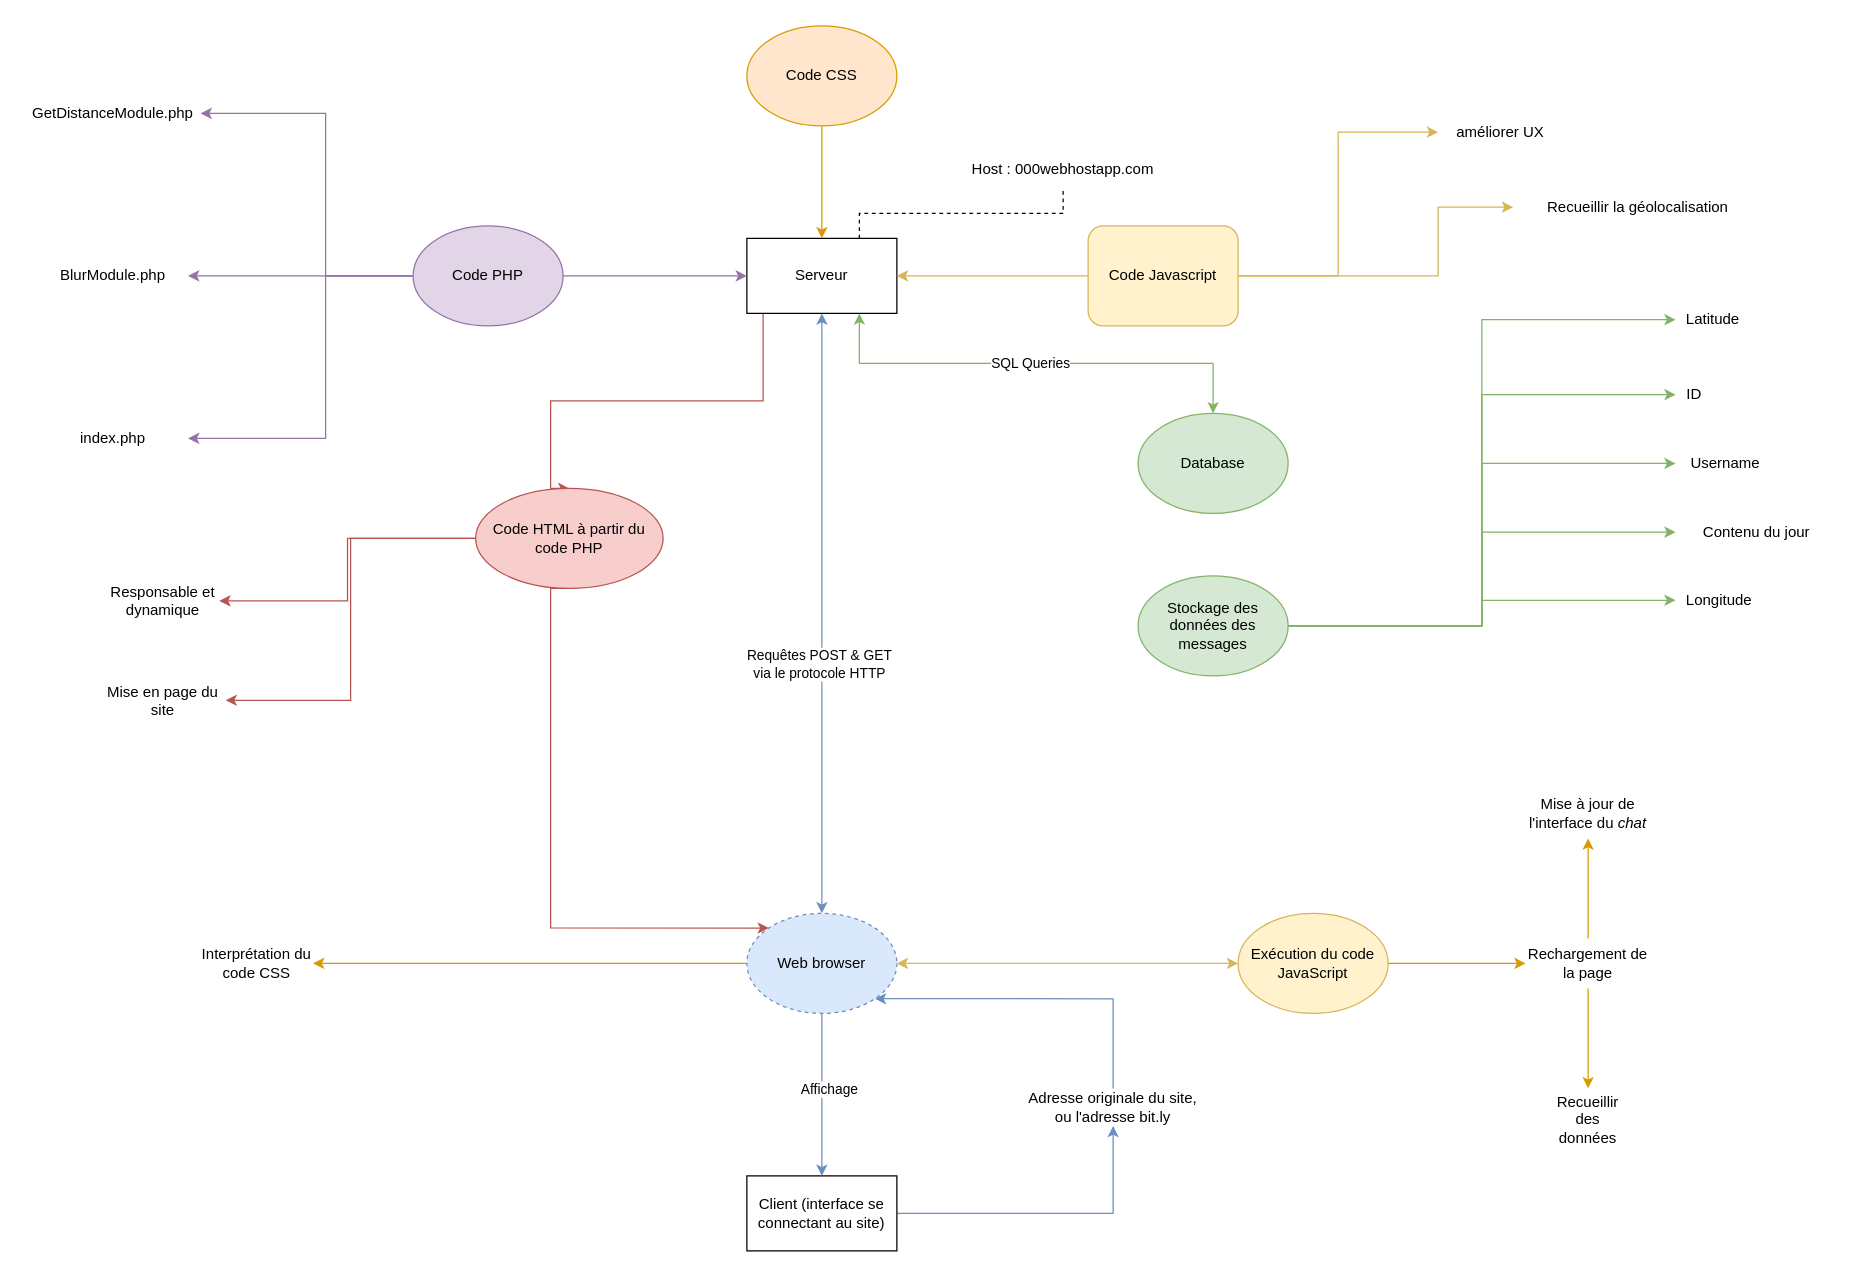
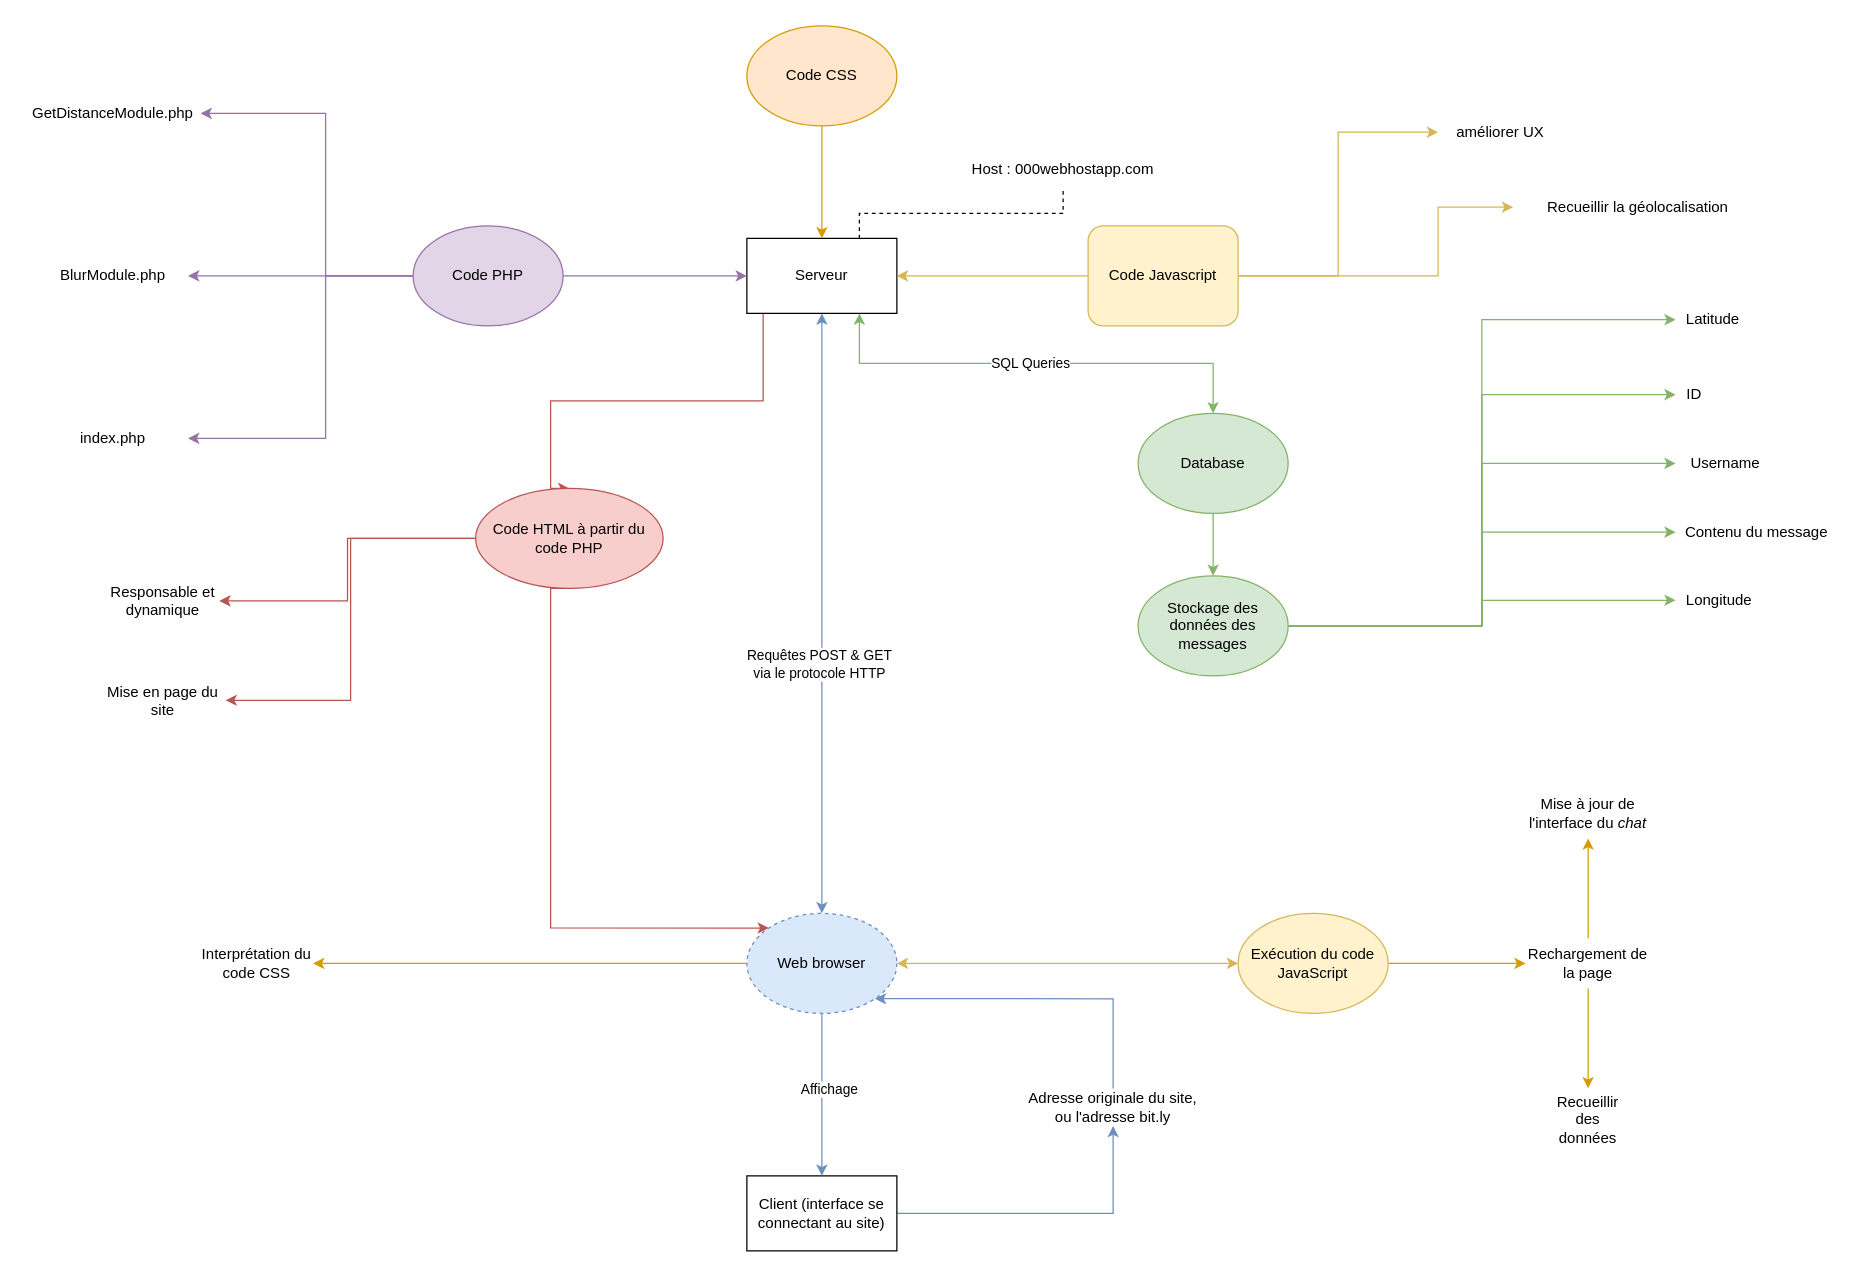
node "Contenu du jour": label "Contenu du jour" -> "Contenu du message"
edge "Database" -> "Stockage des données des messages": added
